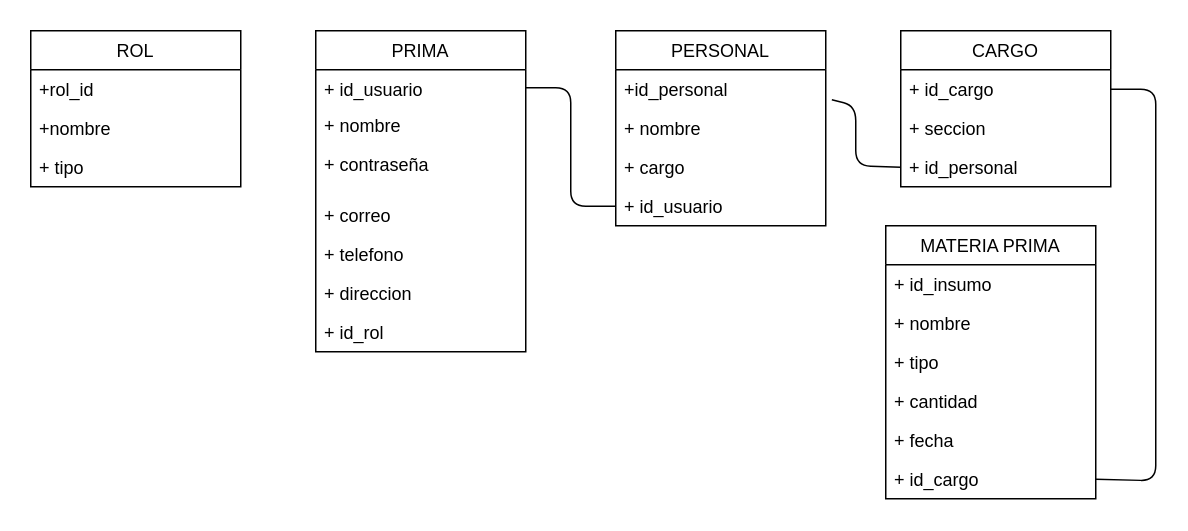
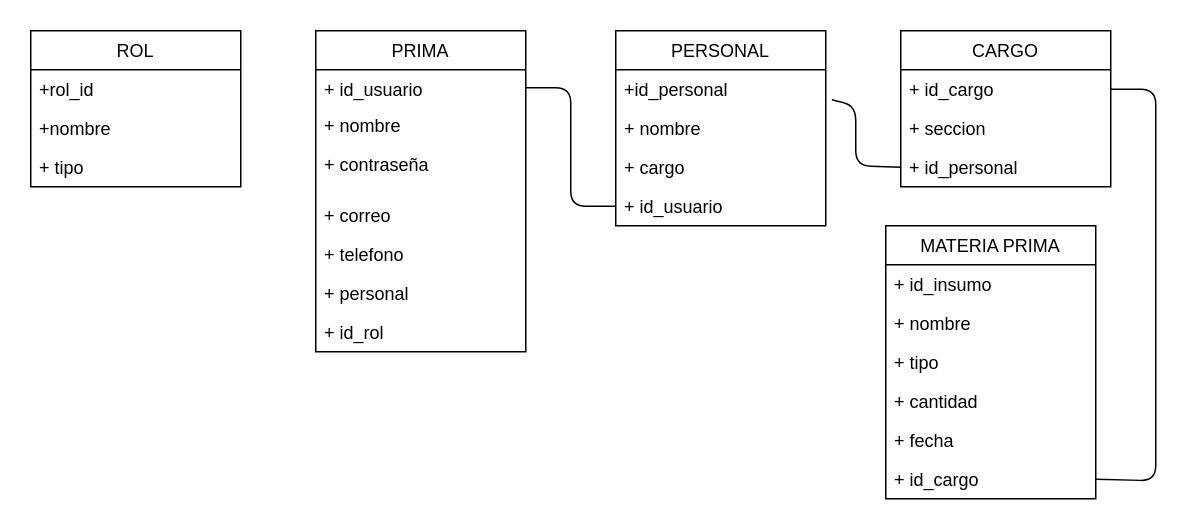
node "+ direccion": label "+ direccion" -> "+ personal"
